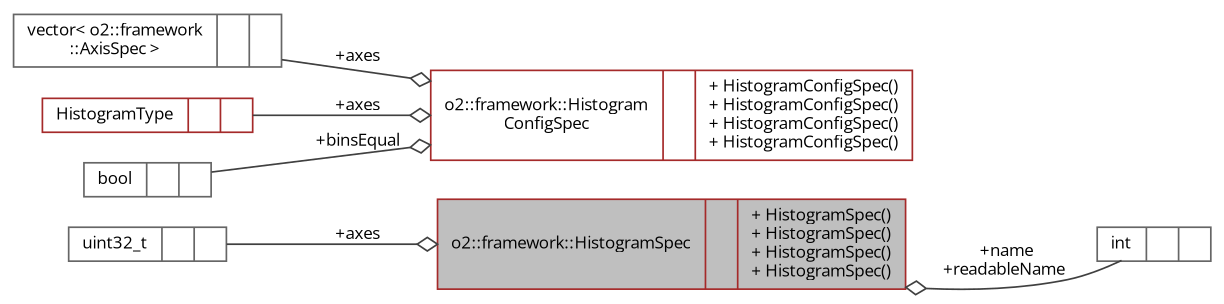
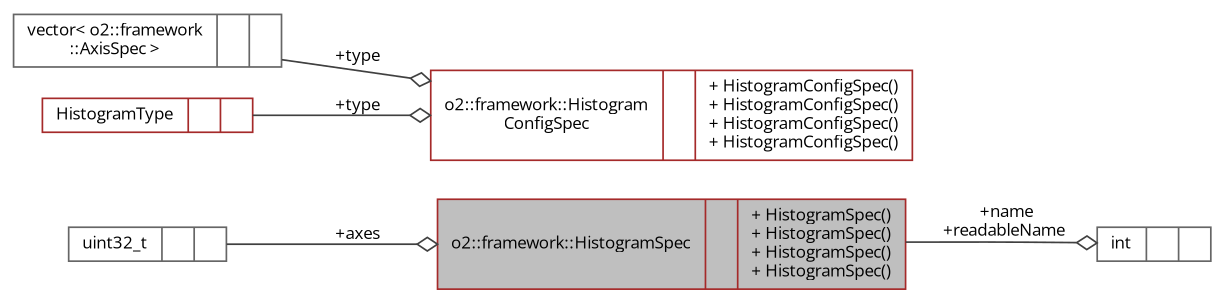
edge "vector< o2::framework" -> "o2::framework::Histogram": label " +axes" -> " +type"
edge "HistogramType" -> "o2::framework::Histogram": label " +axes" -> " +type"
node "bool": removed
edge "int" -> "o2::framework::HistogramSpec": reversed
